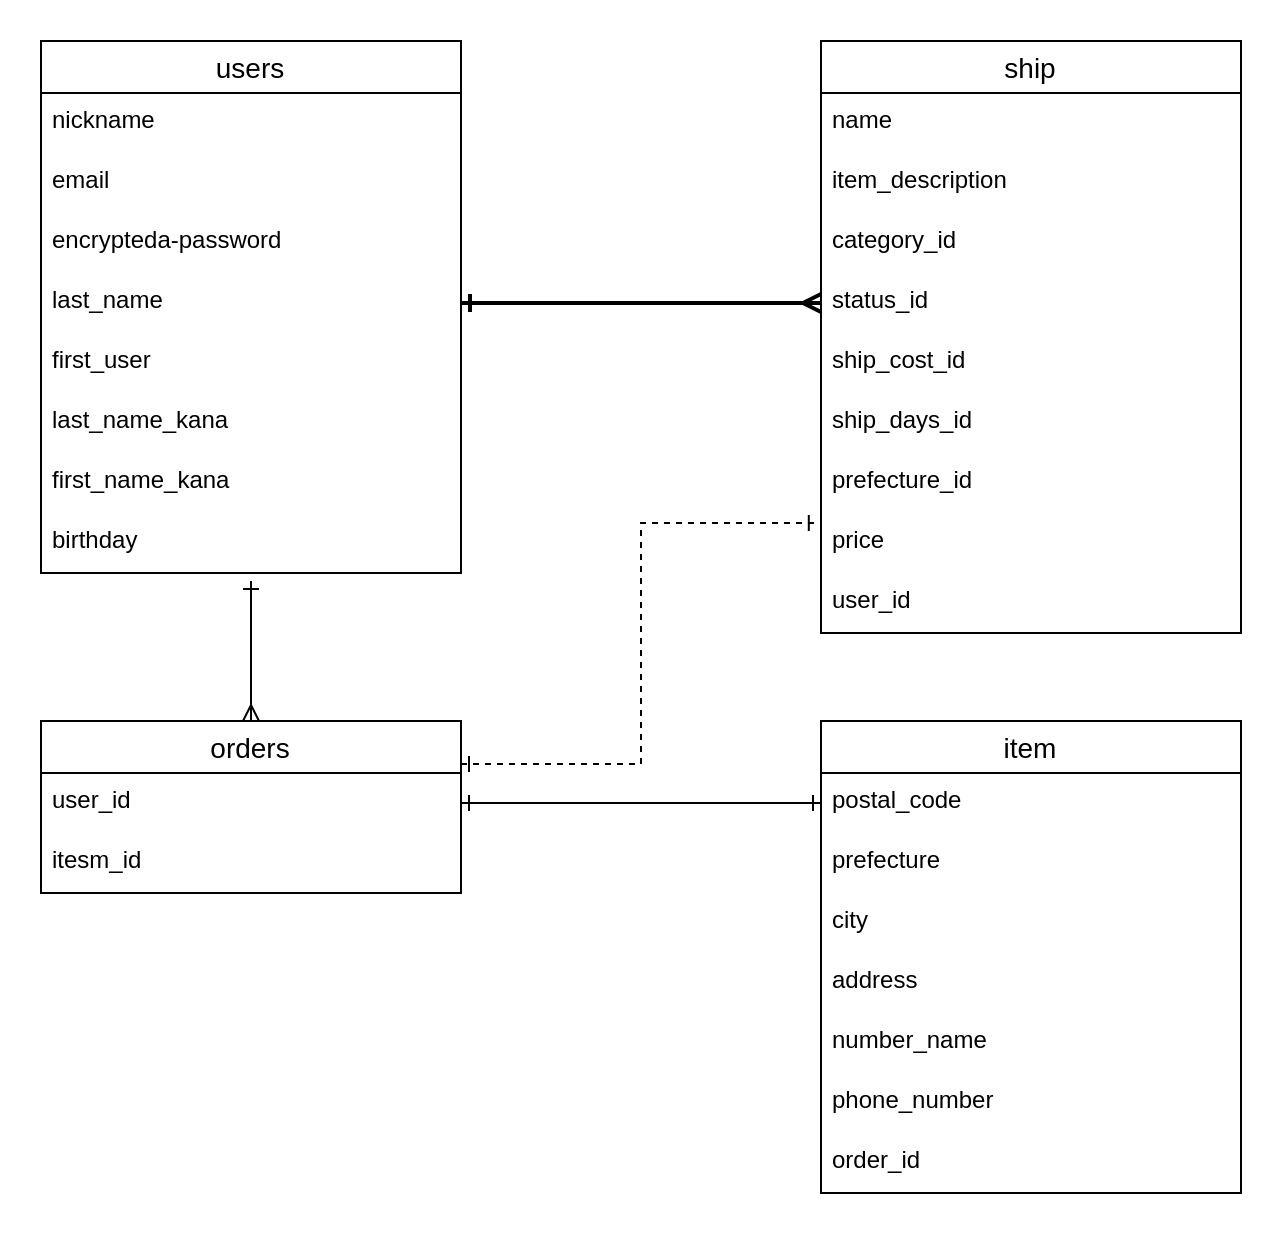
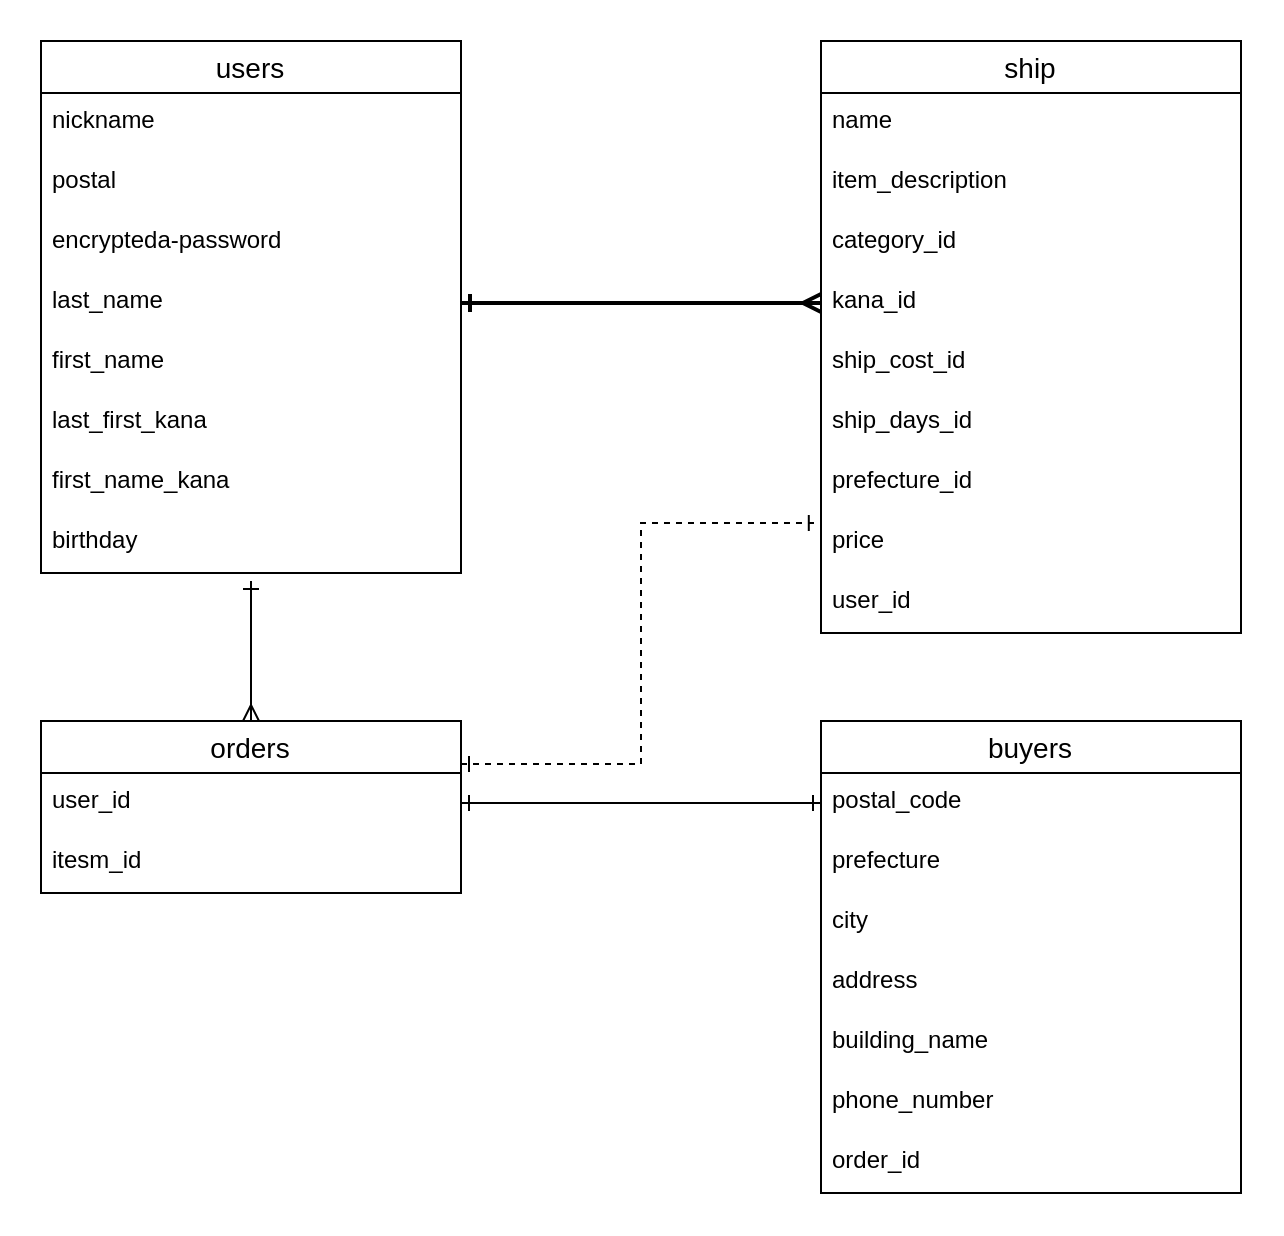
node "email": label "email" -> "postal"
node "status_id": label "status_id" -> "kana_id"
node "first_user": label "first_user" -> "first_name"
node "last_name_kana": label "last_name_kana" -> "last_first_kana"
node "item": label "item" -> "buyers"
node "number_name": label "number_name" -> "building_name"
